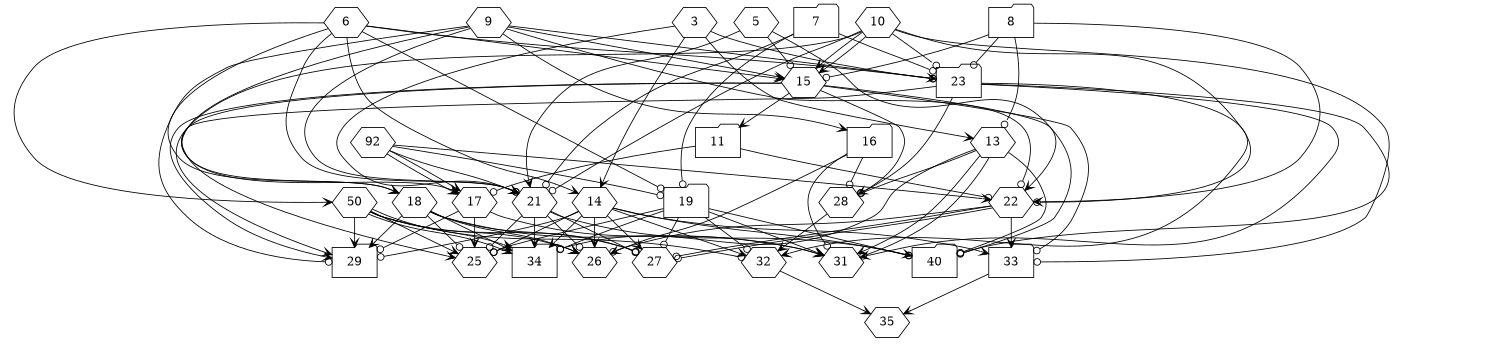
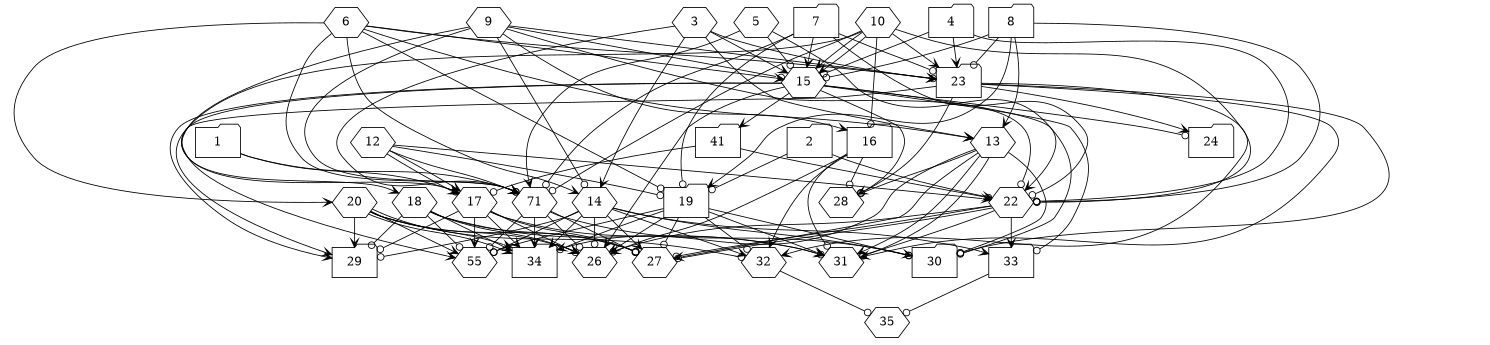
node "4": added
edge "9" -> "15": arrowhead vee -> odot
edge "9" -> "23": arrowhead vee -> odot
edge "3" -> "15": added
edge "7" -> "15": added
edge "10" -> "23": arrowhead odot -> vee
edge "6" -> "23": arrowhead odot -> vee
edge "3" -> "23": arrowhead odot -> vee
edge "8" -> "13": arrowhead odot -> vee
edge "8" -> "22": arrowhead vee -> odot
edge "7" -> "22": added
edge "10" -> "33": now "10" -> "16"
edge "8" -> "19": added
edge "9" -> "29": now "9" -> "14"
node "1": added
node "92": label "92" -> "12"
node "11": label "11" -> "41"
node "2": added
node "24": added
edge "15" -> "26": added
edge "6" -> "18": now "6" -> "13"
node "50": label "50" -> "20"
node "21": label "21" -> "71"
edge "13" -> "27": added
edge "13" -> "34": arrowhead odot -> vee
edge "17" -> "34": added
edge "18" -> "29": arrowhead vee -> odot
edge "14" -> "26": arrowhead vee -> odot
edge "19" -> "26": added
edge "28" -> "32": now "16" -> "32"
edge "17" -> "26": added
edge "17" -> "27": added
edge "22" -> "31": added
edge "18" -> "31": arrowhead vee -> odot
node "25": label "25" -> "55"
node "40": label "40" -> "30"
edge "32" -> "35": arrowhead vee -> odot
edge "33" -> "35": arrowhead vee -> odot
